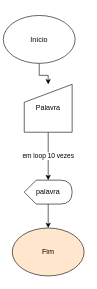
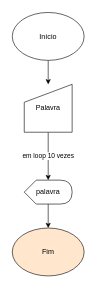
node "Início": moved (39, 39) -> (48, 36)
